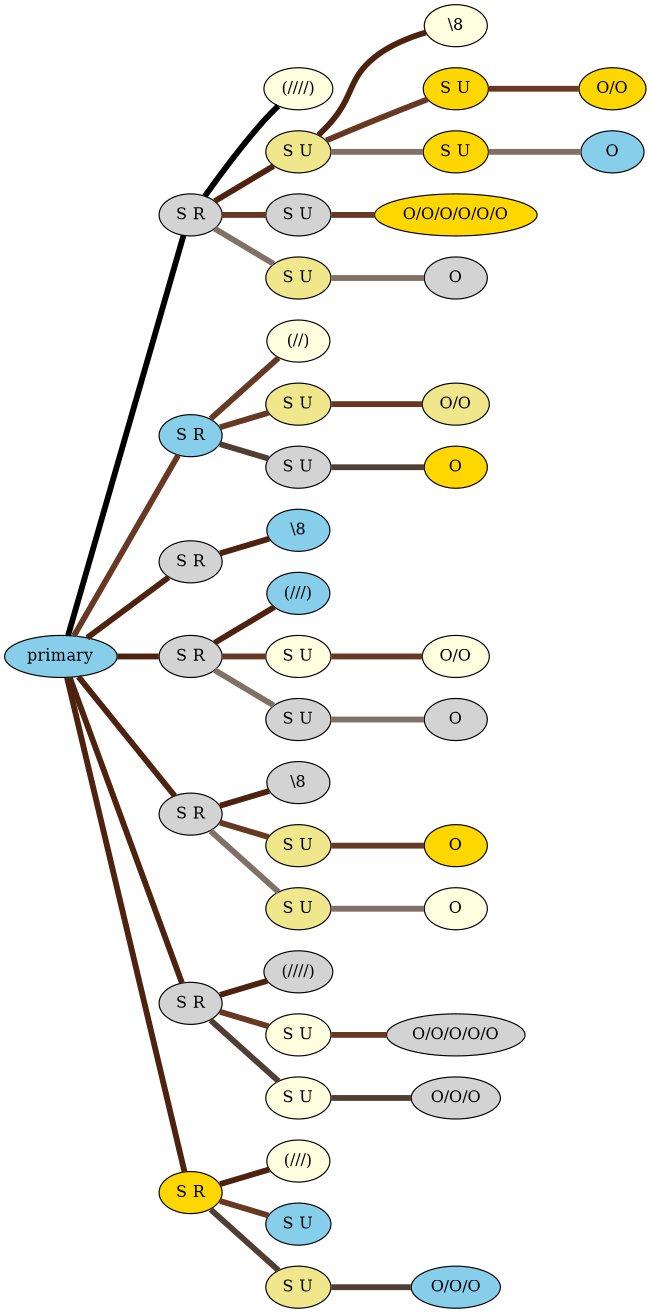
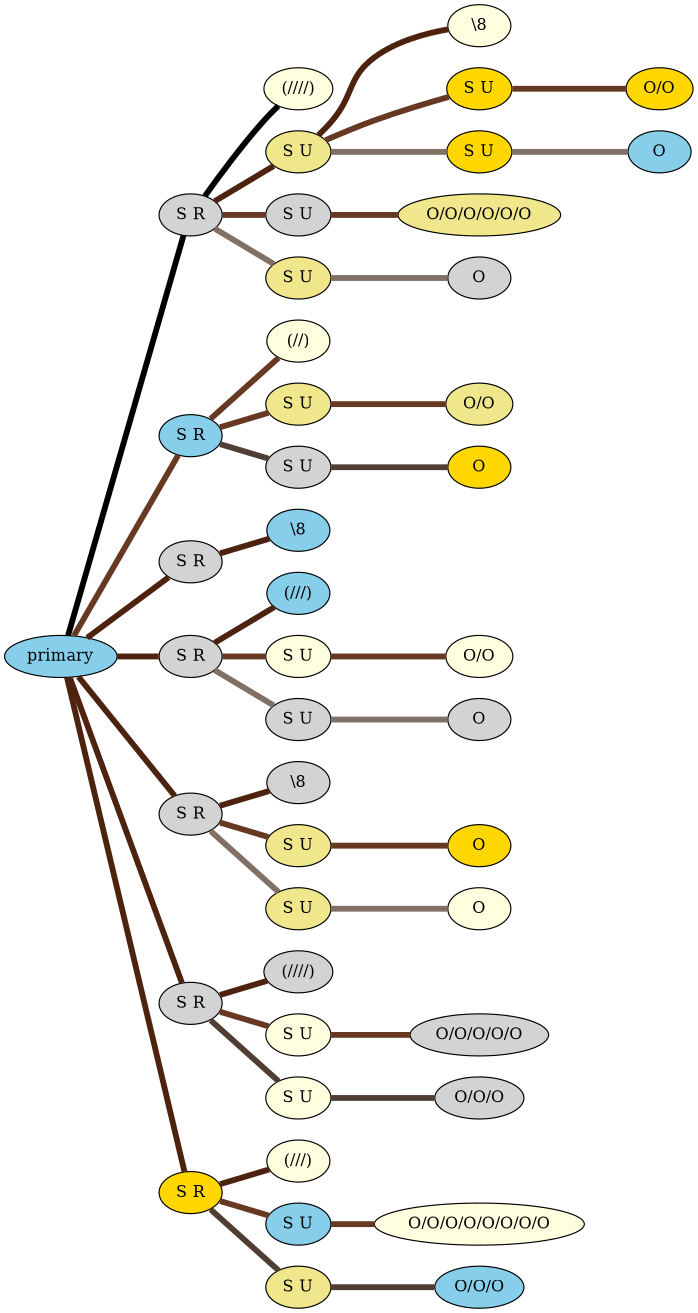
node "O/O/O/O/O/O": fillcolor gold -> khaki
node "O/O/O/O/O/O/O/O": added
